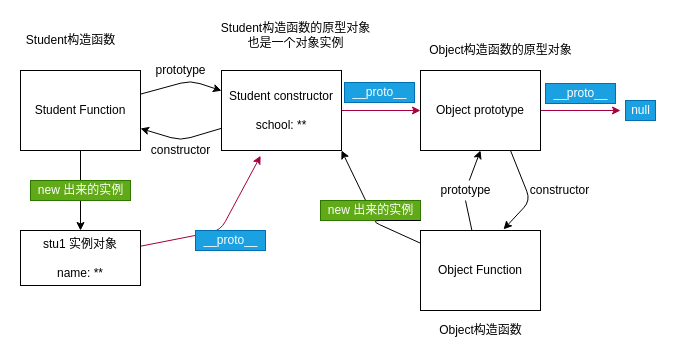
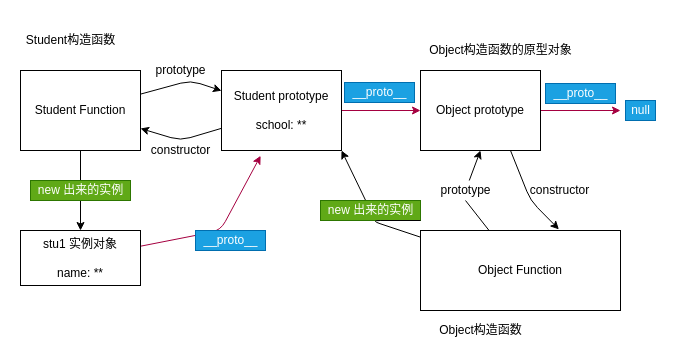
node "Student构造函数的原型对象 也是一个对象实例": removed
node "Student constructor school: **": label "Student constructor school: **" -> "Student prototype school: **"
node "Object Function": size 120x80 -> 200x80
